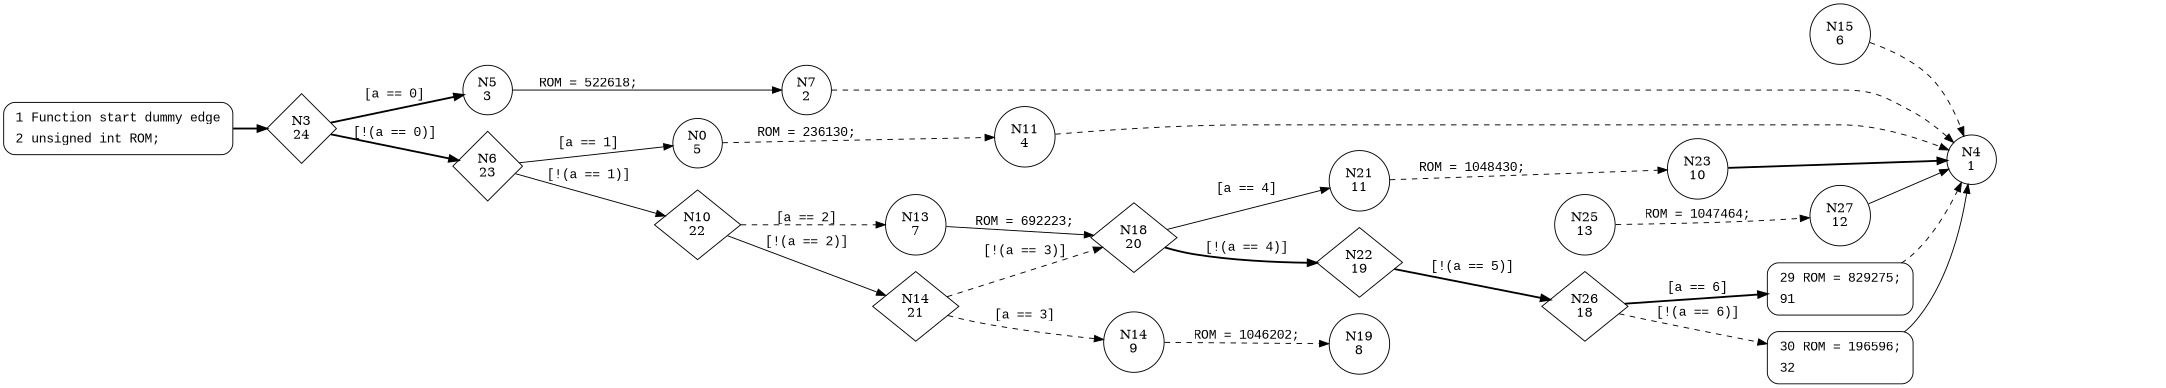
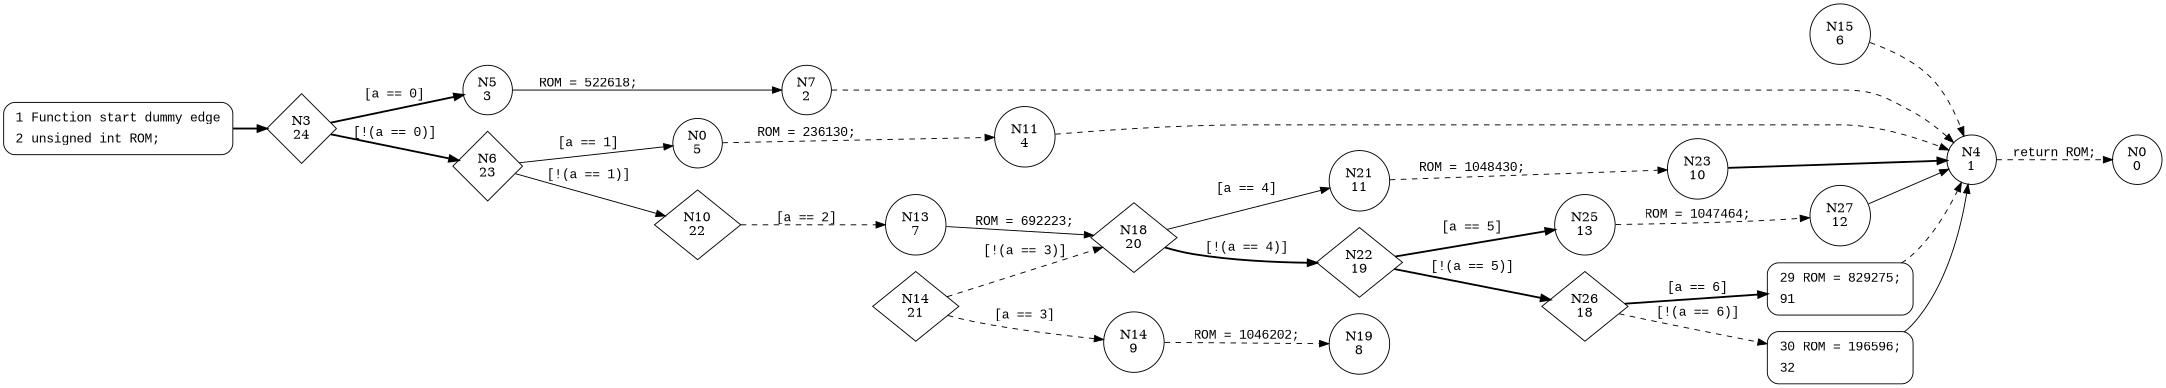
node "N0 0": added
edge "N22 19" -> "N25 13": added, label "[a == 5]"
edge "N10 22" -> "N14 21": removed, label "[!(a == 2)]"
